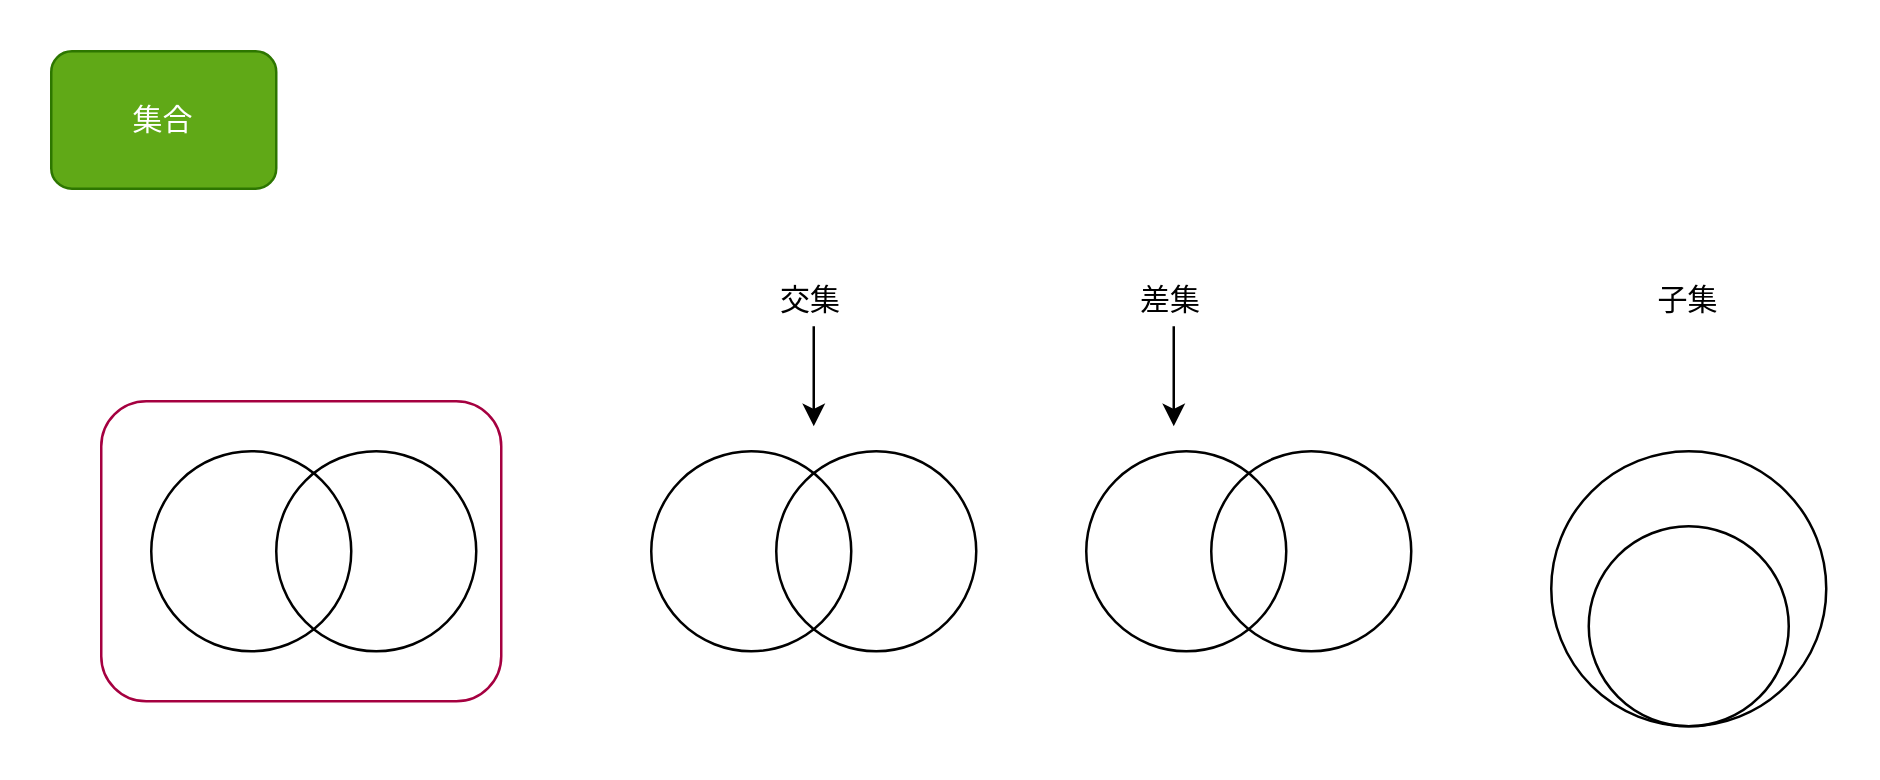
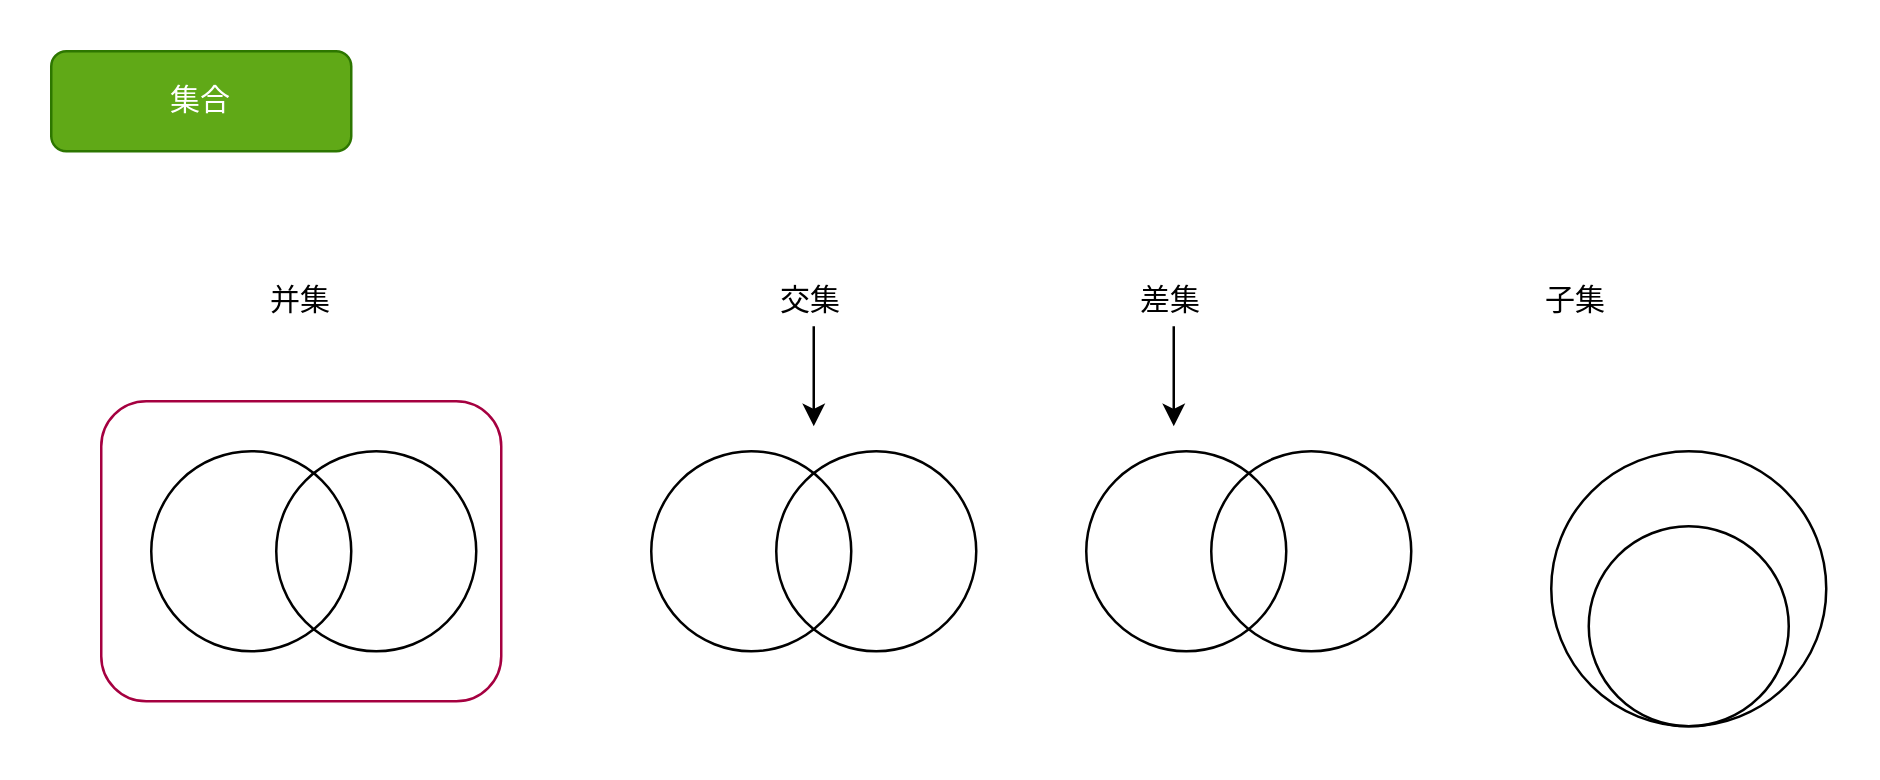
node "集合": size 225x138 -> 300x100
node "并集": added
node "子集": moved (1689, 301) -> (1576, 301)
